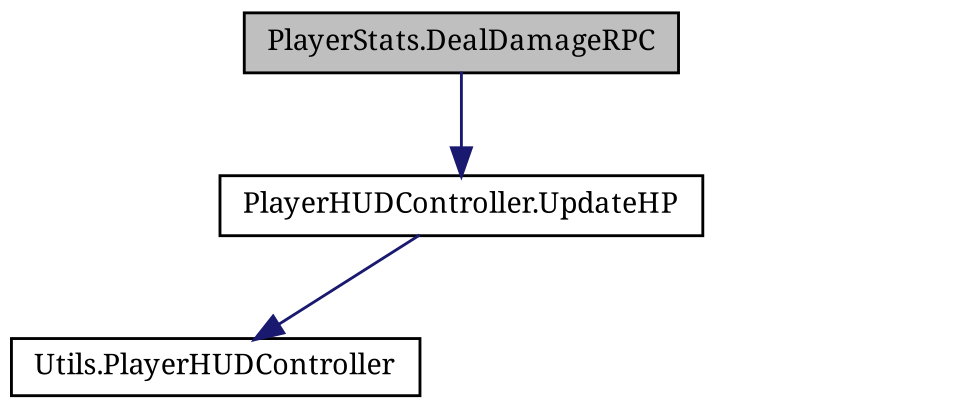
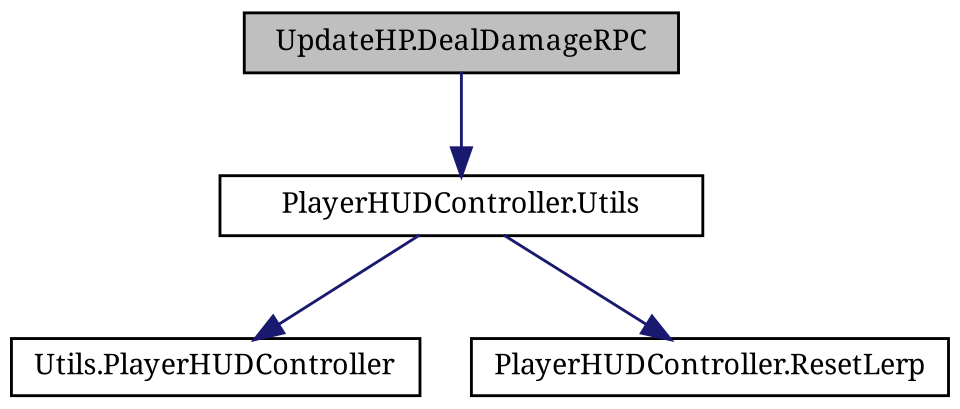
node "PlayerStats.DealDamageRPC": label "PlayerStats.DealDamageRPC" -> "UpdateHP.DealDamageRPC"
node "PlayerHUDController.UpdateHP": label "PlayerHUDController.UpdateHP" -> "PlayerHUDController.Utils"
node "PlayerHUDController.ResetLerp": added
